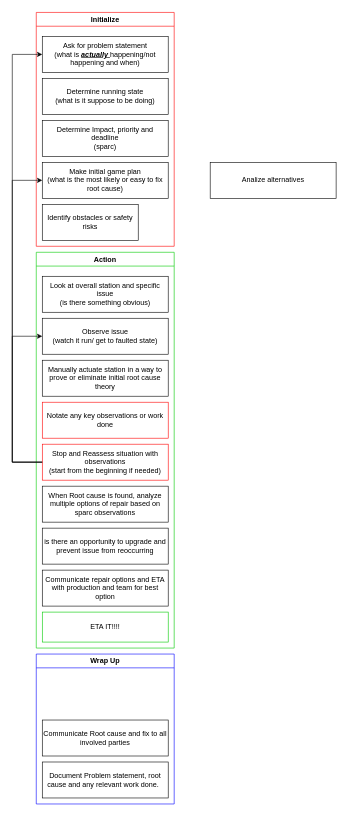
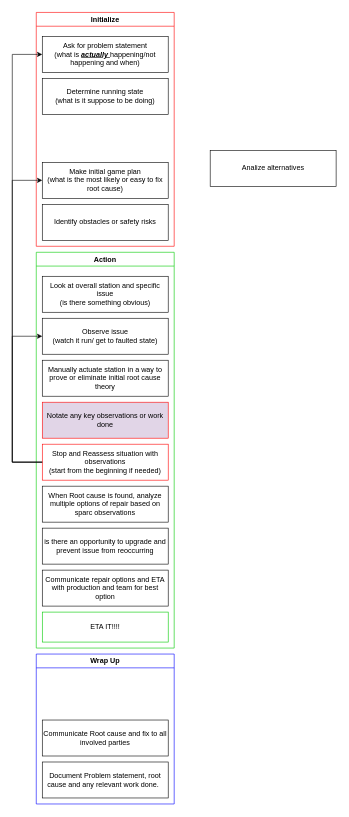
node "Determine Impact, priority and deadline(sparc)": removed
node "Analize alternatives": moved (273, 180) -> (273, 168)
node "Identify obstacles or safety risks": size 96x36 -> 126x36
node "Notate any key observations or work done": fillcolor #ffffff -> #e1d5e7
